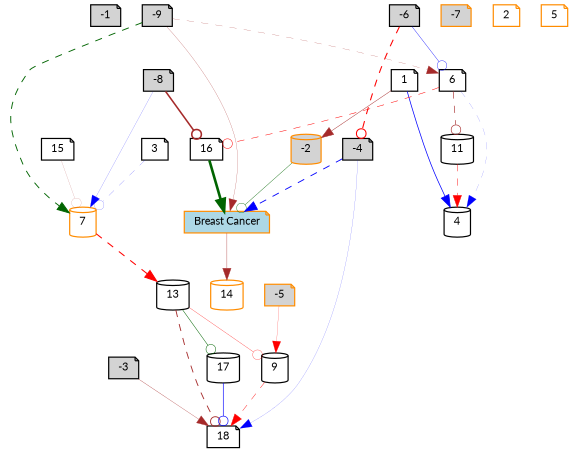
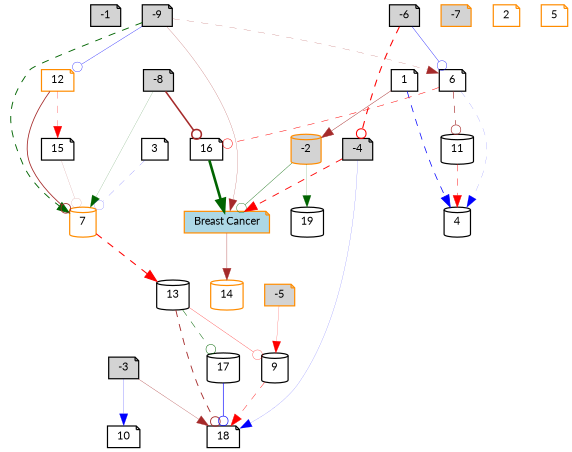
node "12": added
edge "-8" -> "7": color blue -> darkgreen
edge "1" -> "4": style solid -> dashed
edge "-4" -> "Breast Cancer": color blue -> red
node "19": added
edge "13" -> "17": style solid -> dashed
node "10": added
